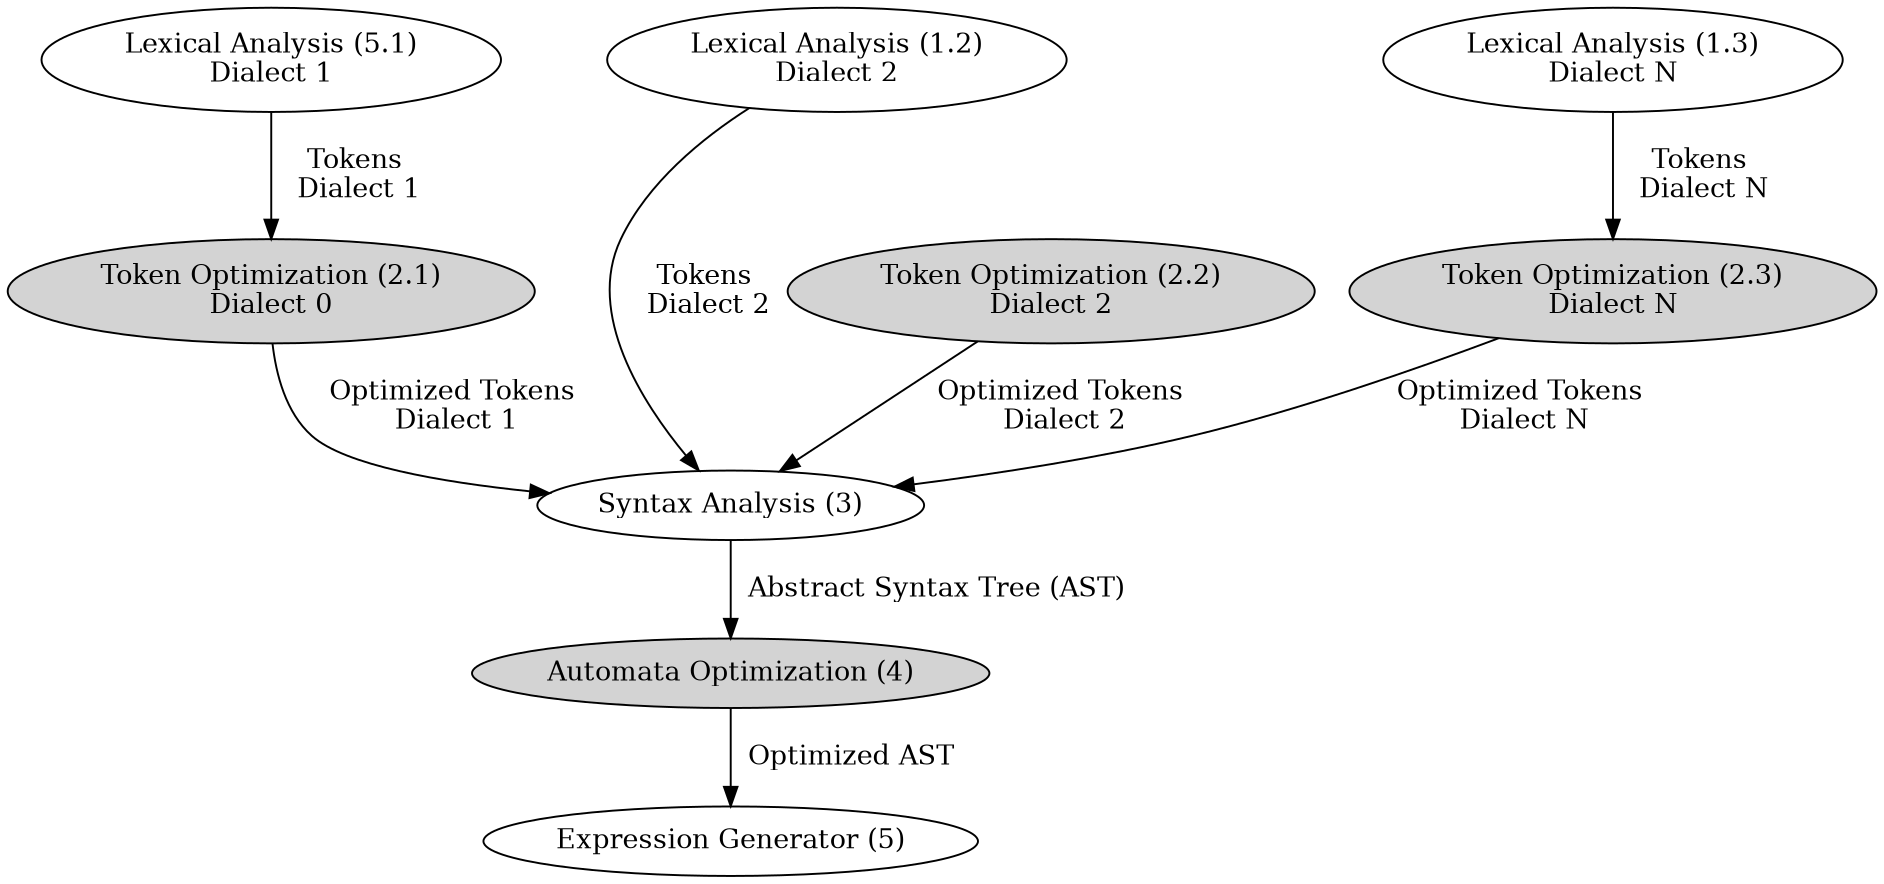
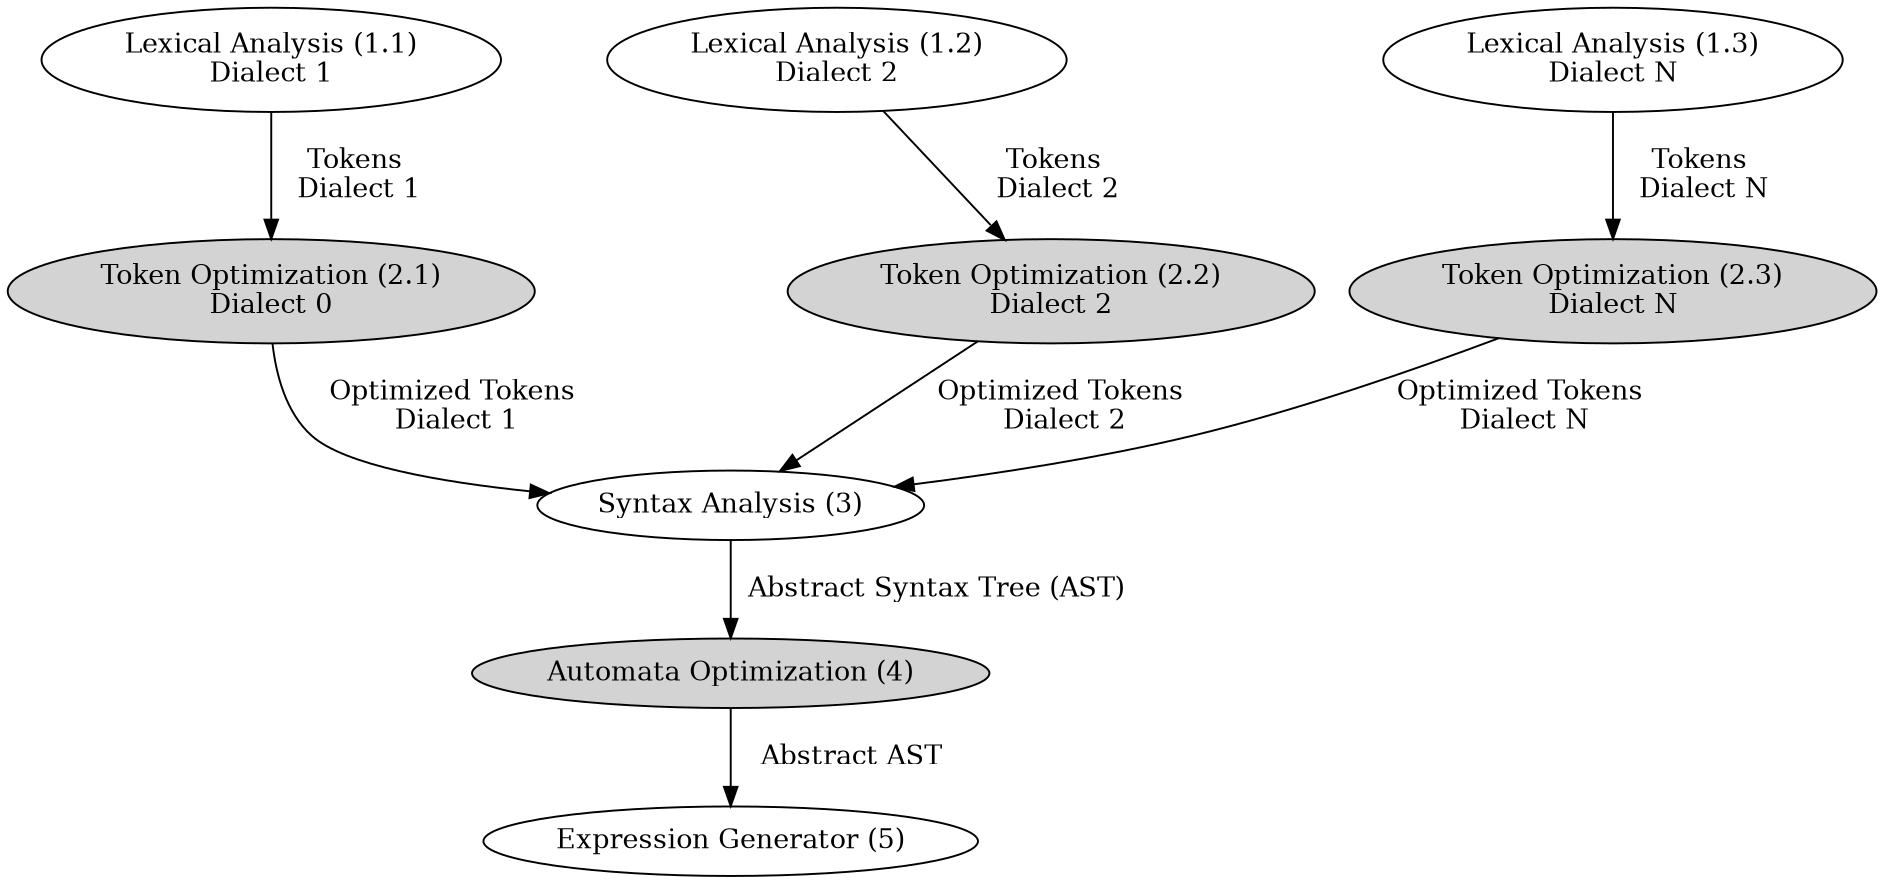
node "Lexical Analysis (5.1) Dialect 1": label "Lexical Analysis (5.1) Dialect 1" -> "Lexical Analysis (1.1) Dialect 1"
edge "Lexical Analysis (1.2) Dialect 2" -> "Syntax Analysis (3)": now "Lexical Analysis (1.2) Dialect 2" -> "Token Optimization (2.2) Dialect 2"
edge "Automata Optimization (4)" -> "Expression Generator (5)": label "  Optimized AST" -> "  Abstract AST"
